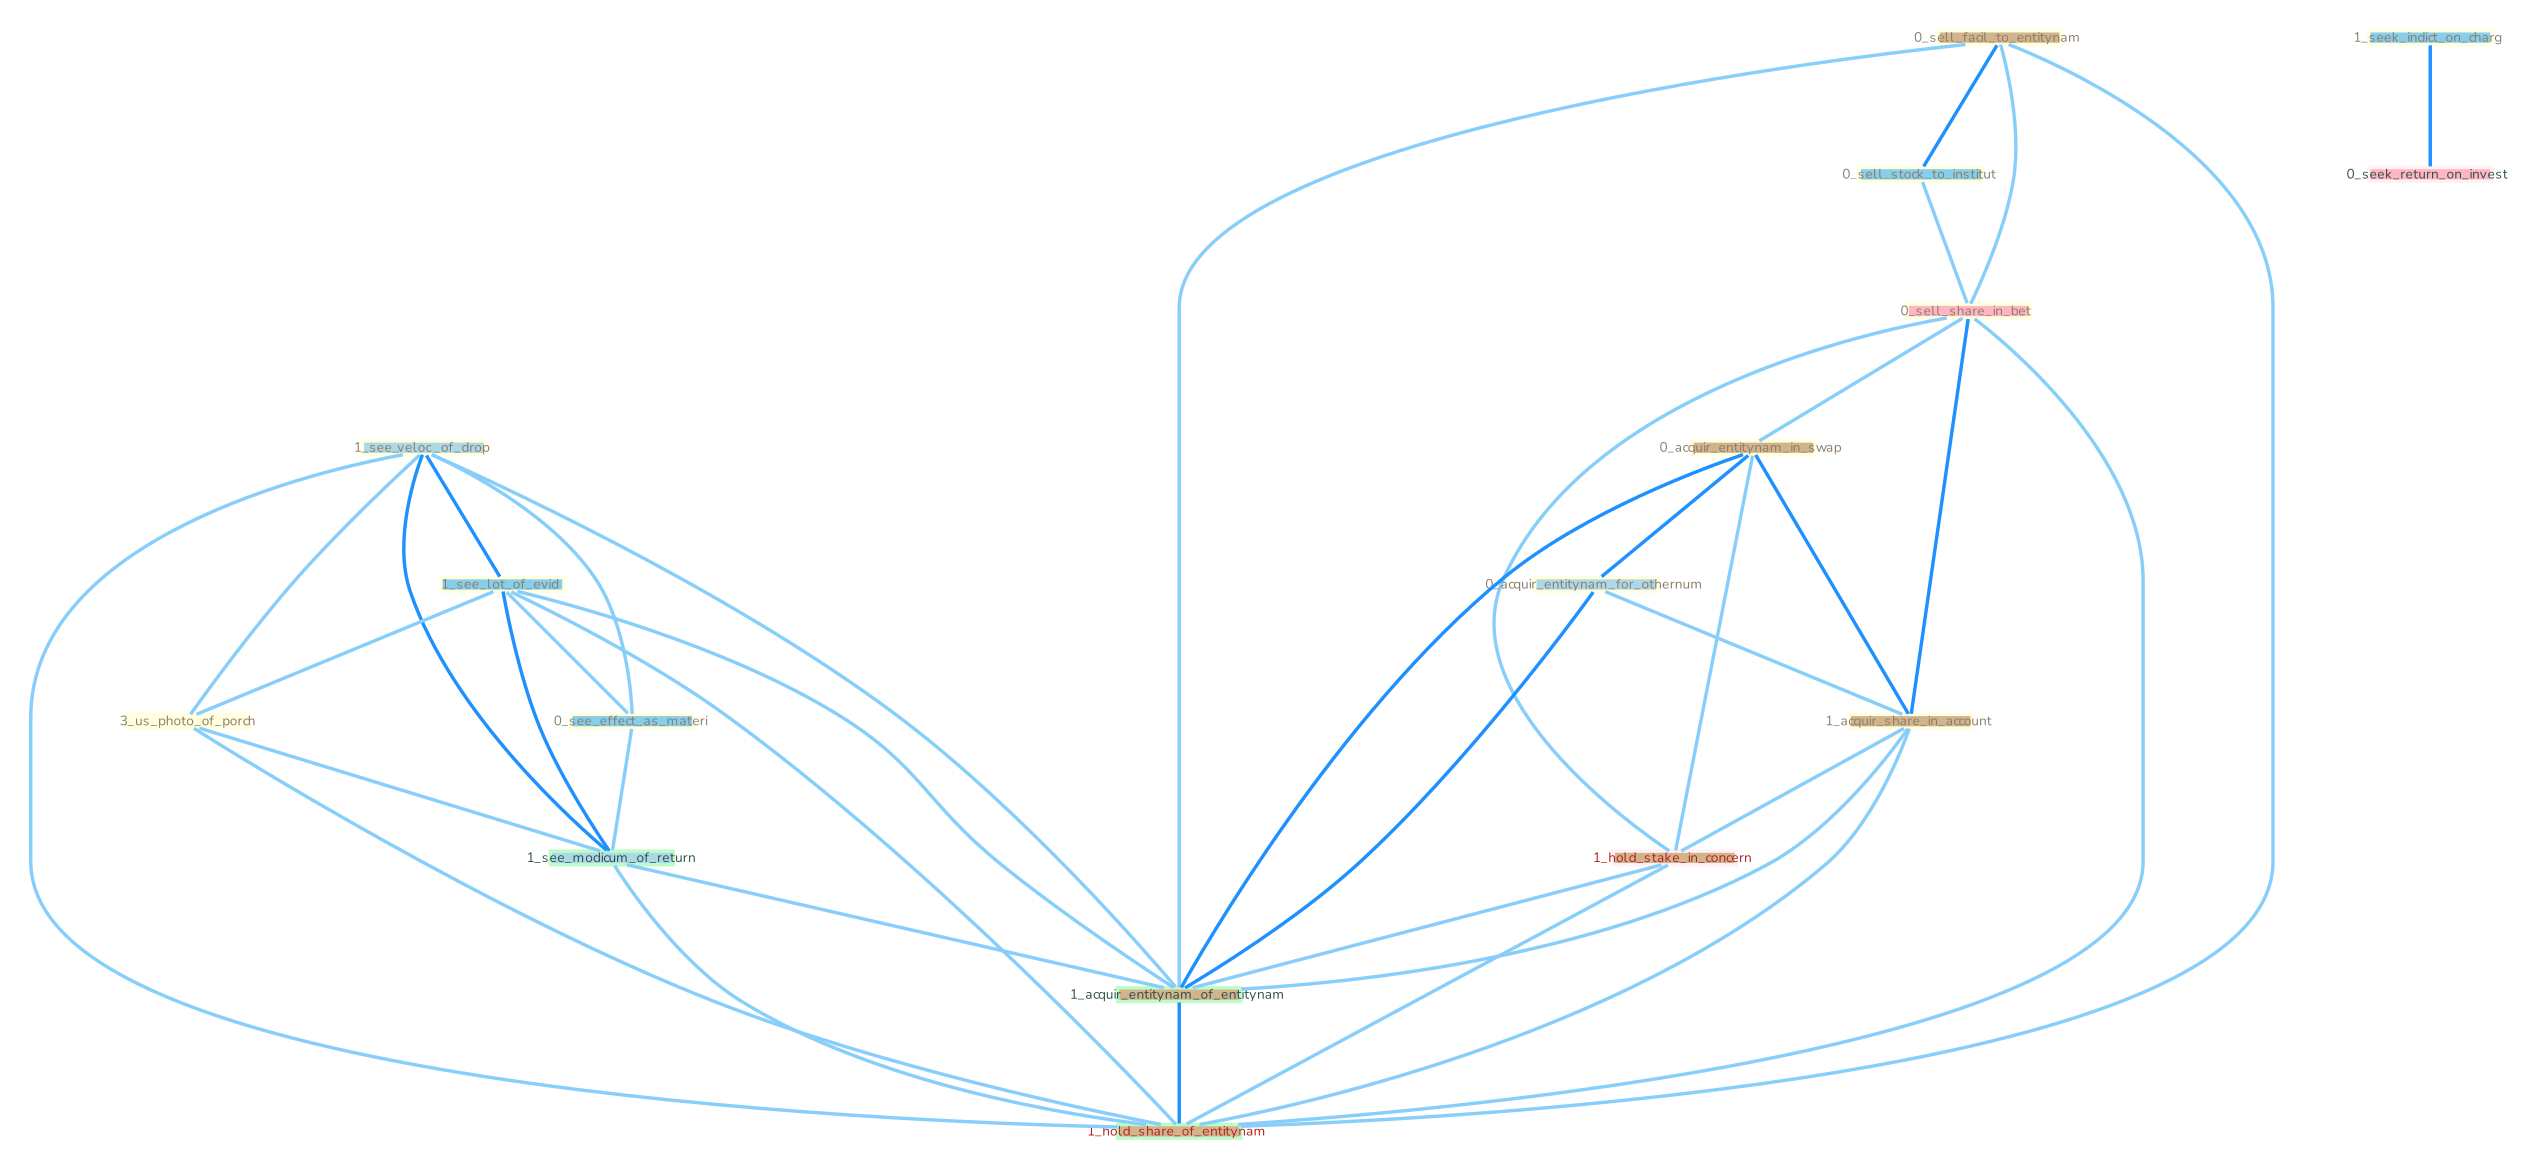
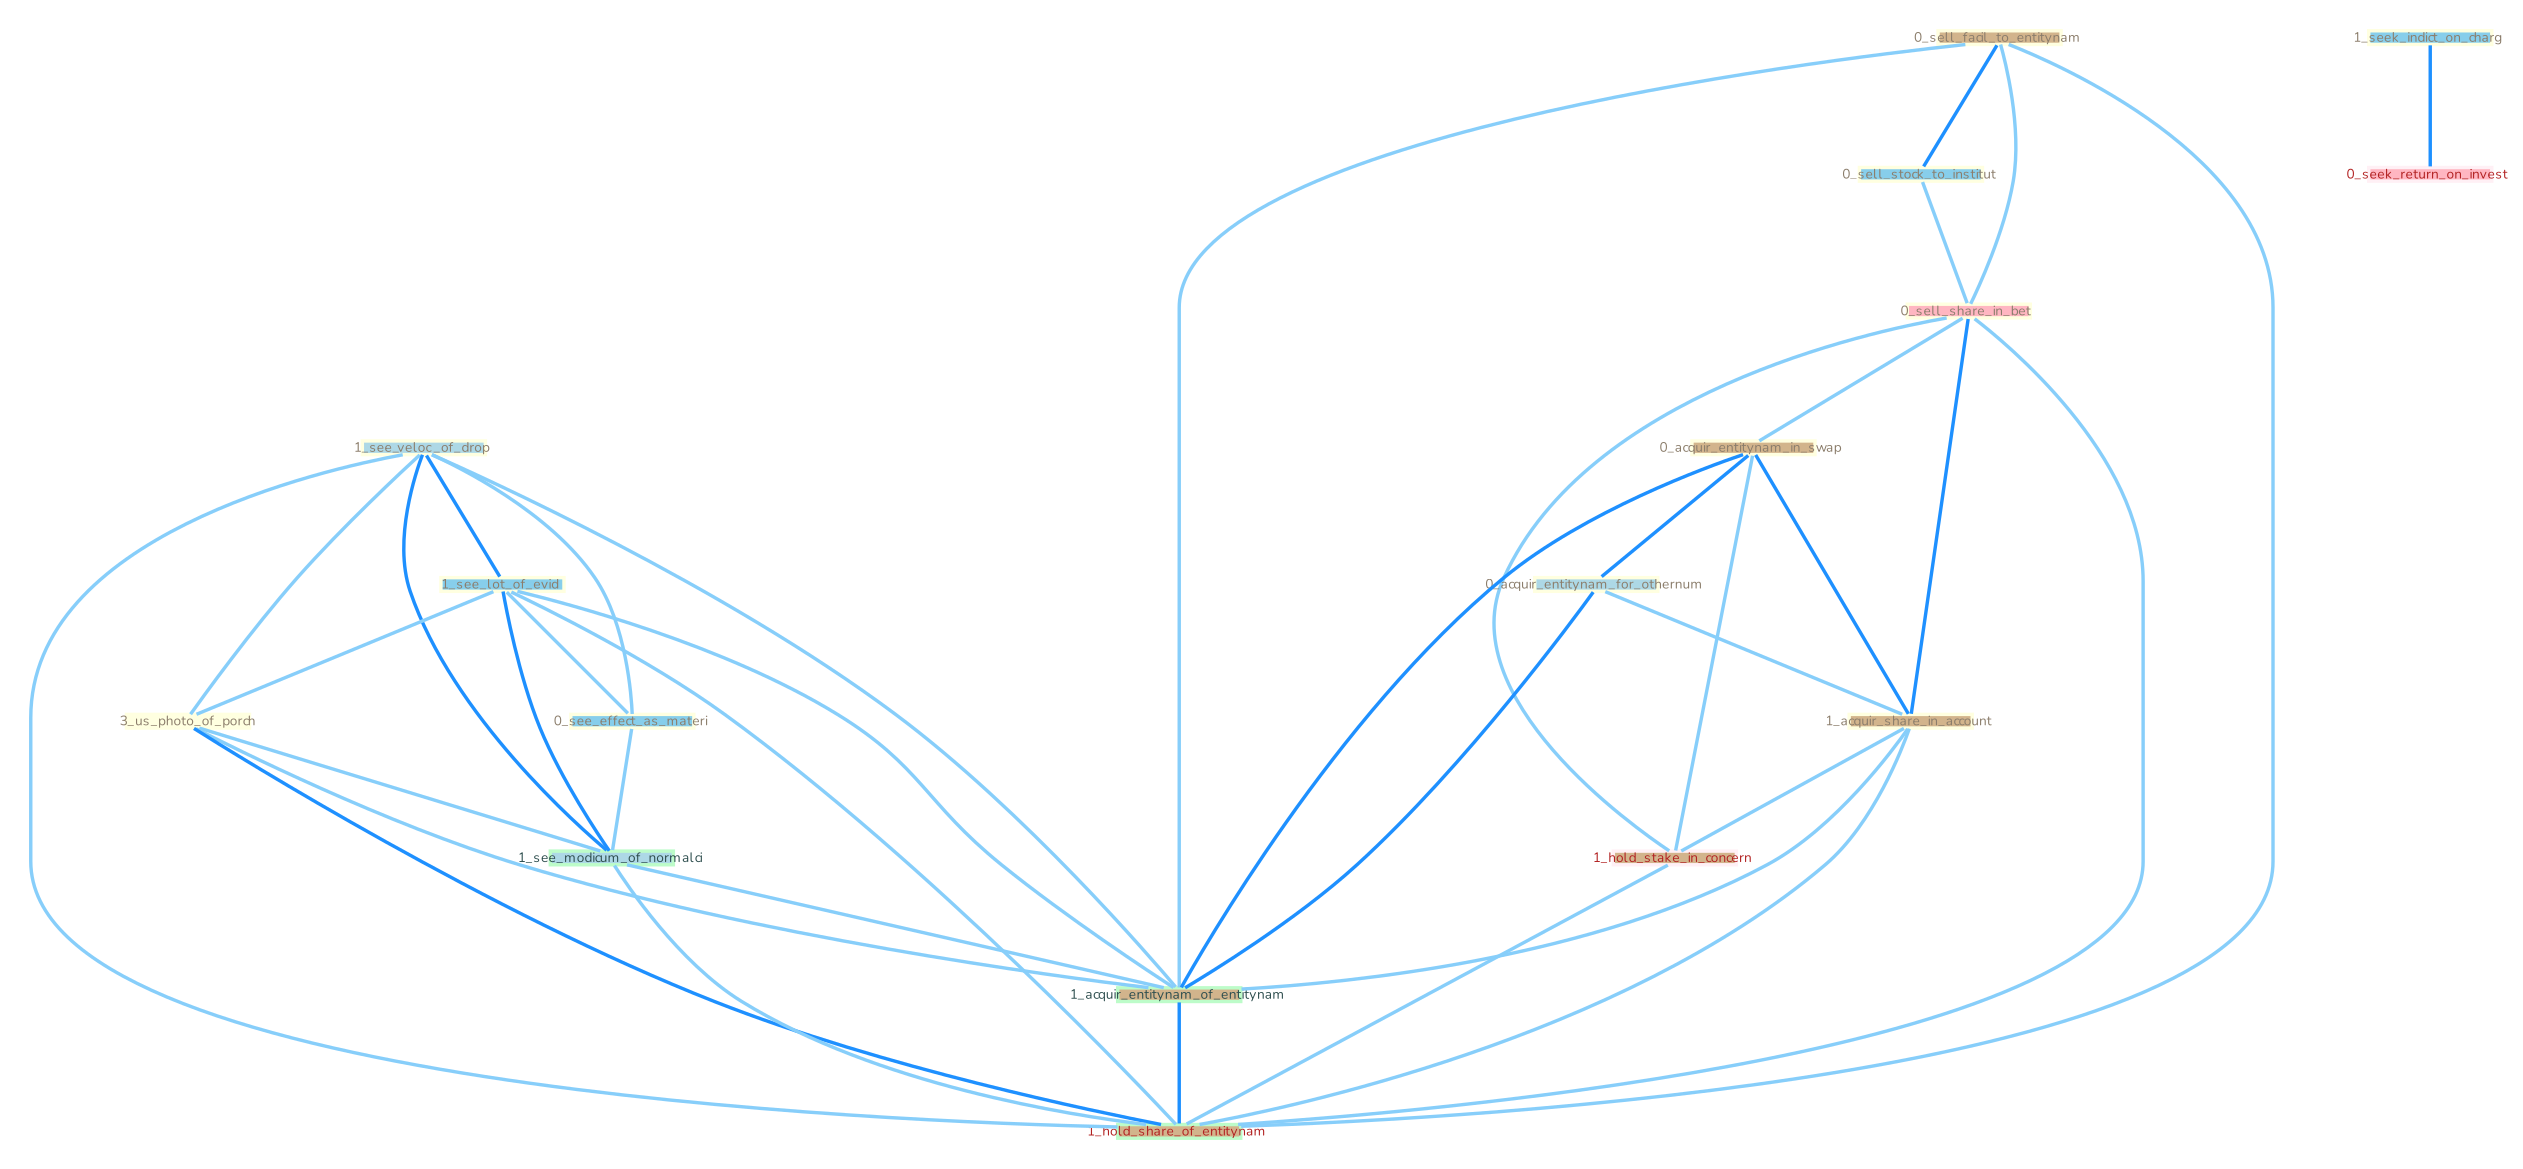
node "0_seek_return_on_invest": fontcolor #2f4f4f -> #b22222
node "1_see_modicum_of_return": label "1_see_modicum_of_return" -> "1_see_modicum_of_normalci"
edge "1_hold_stake_in_concern" -- "1_acquir_entitynam_of_entitynam": now "3_us_photo_of_porch" -- "1_acquir_entitynam_of_entitynam"
edge "3_us_photo_of_porch" -- "1_hold_share_of_entitynam": color #87cefa -> #1e90ff
